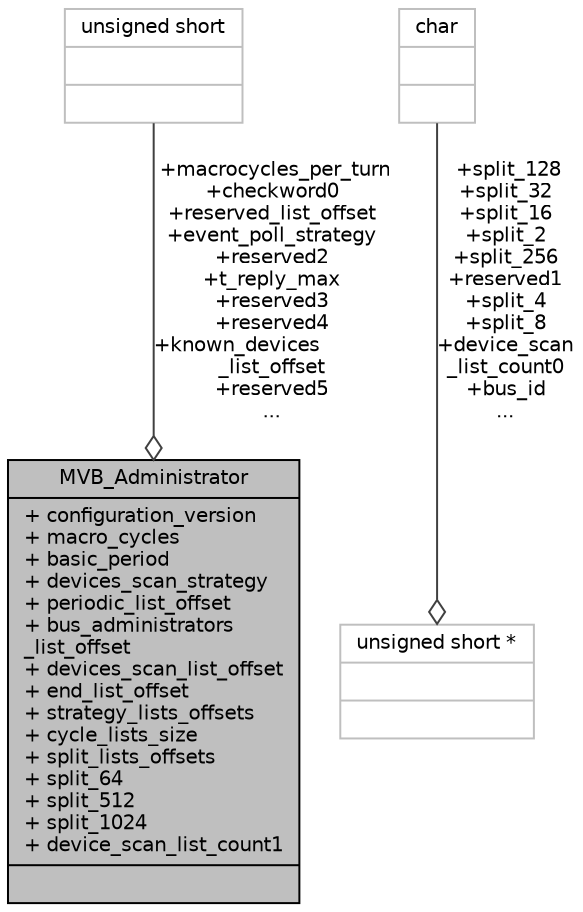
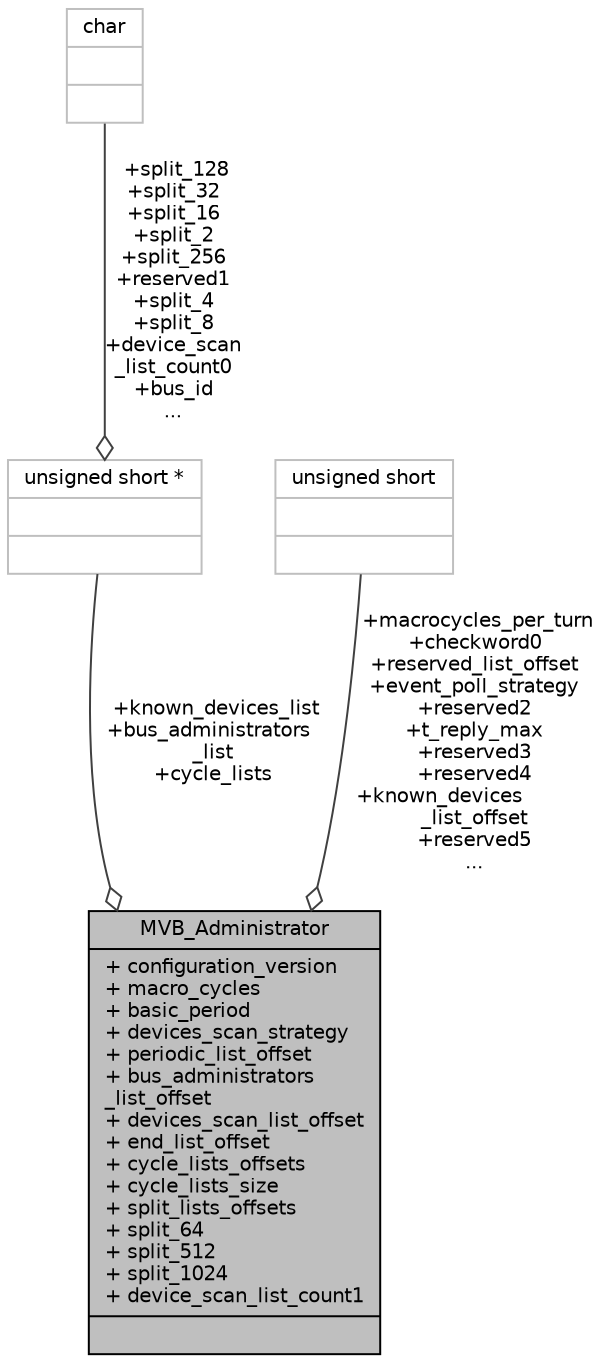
node "MVB_Administrator": text "+ strategy_lists_offsets" -> "+ cycle_lists_offsets"
edge "unsigned short *" -> "MVB_Administrator": added, label "+known_devices_list +bus_administrators _list +cycle_lists"
